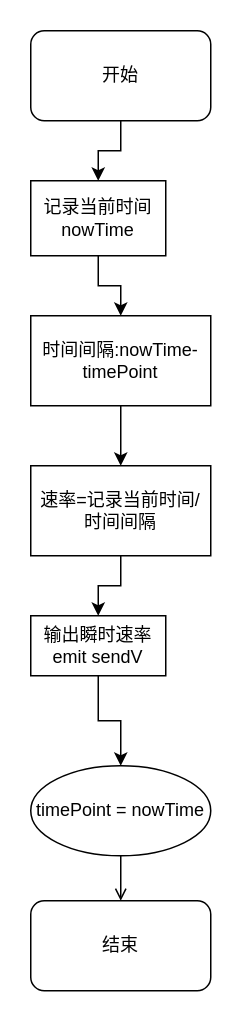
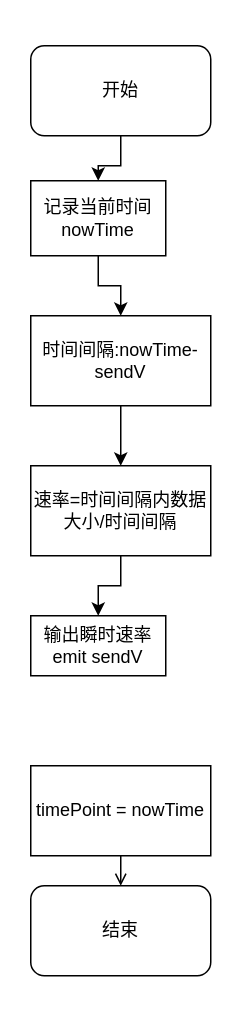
node "开始": moved (121, 76) -> (121, 91)
node "时间间隔:nowTime-timePoint": label "时间间隔:nowTime-timePoint" -> "时间间隔:nowTime-sendV"
node "速率=记录当前时间/时间间隔": label "速率=记录当前时间/时间间隔" -> "速率=时间间隔内数据大小/时间间隔"
edge "输出瞬时速率 emit sendV" -> "timePoint = nowTime": removed
node "timePoint = nowTime": shape ellipse -> rectangle
node "结束": moved (121, 946) -> (121, 931)
